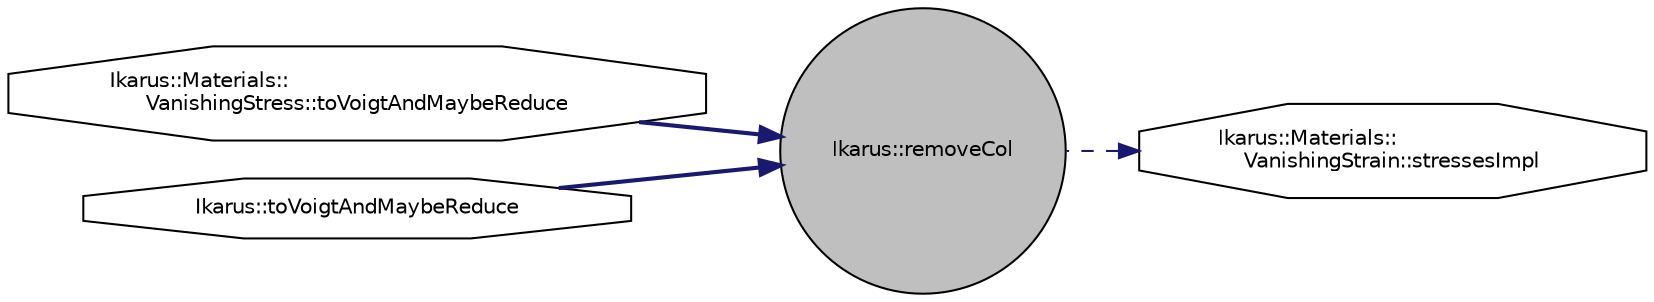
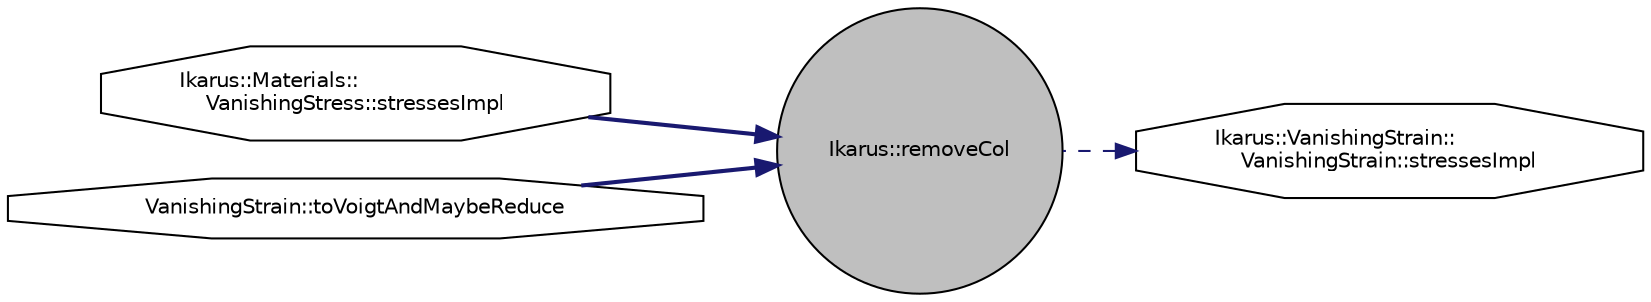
node "Ikarus::Materials:: VanishingStress::toVoigtAndMaybeReduce": label "Ikarus::Materials:: VanishingStress::toVoigtAndMaybeReduce" -> "Ikarus::Materials:: VanishingStress::stressesImpl"
node "Ikarus::Materials:: VanishingStrain::stressesImpl": label "Ikarus::Materials:: VanishingStrain::stressesImpl" -> "Ikarus::VanishingStrain:: VanishingStrain::stressesImpl"
node "Ikarus::toVoigtAndMaybeReduce": label "Ikarus::toVoigtAndMaybeReduce" -> "VanishingStrain::toVoigtAndMaybeReduce"
